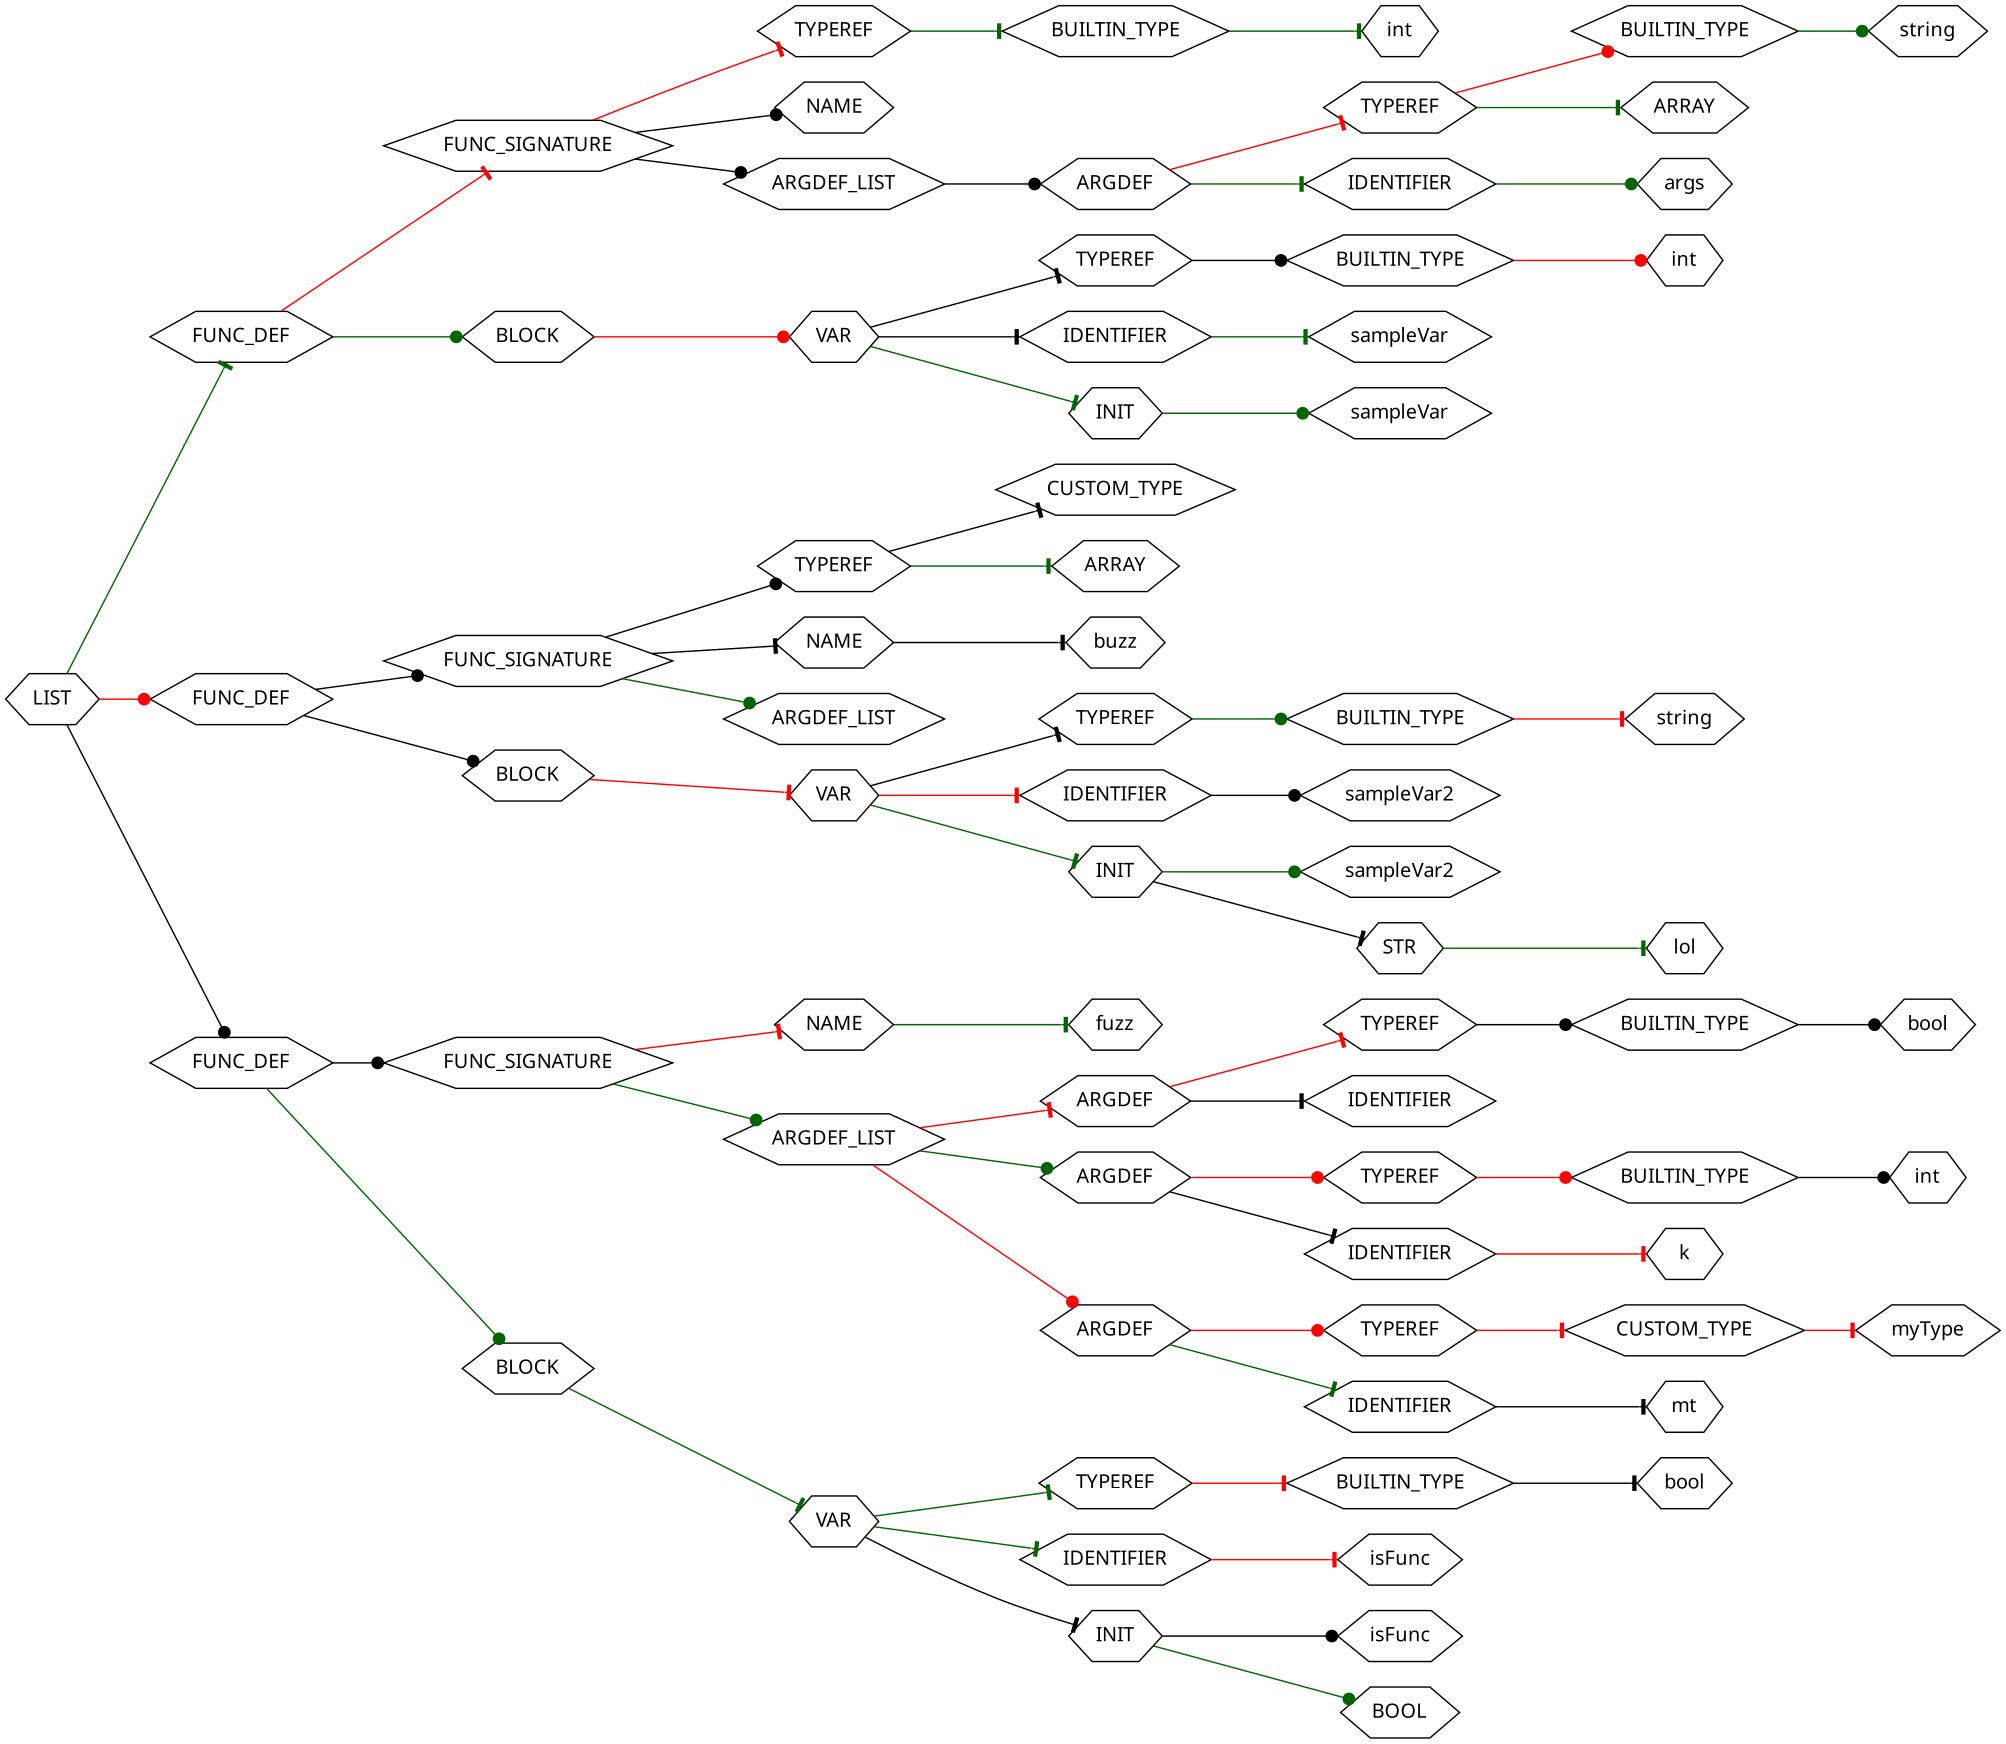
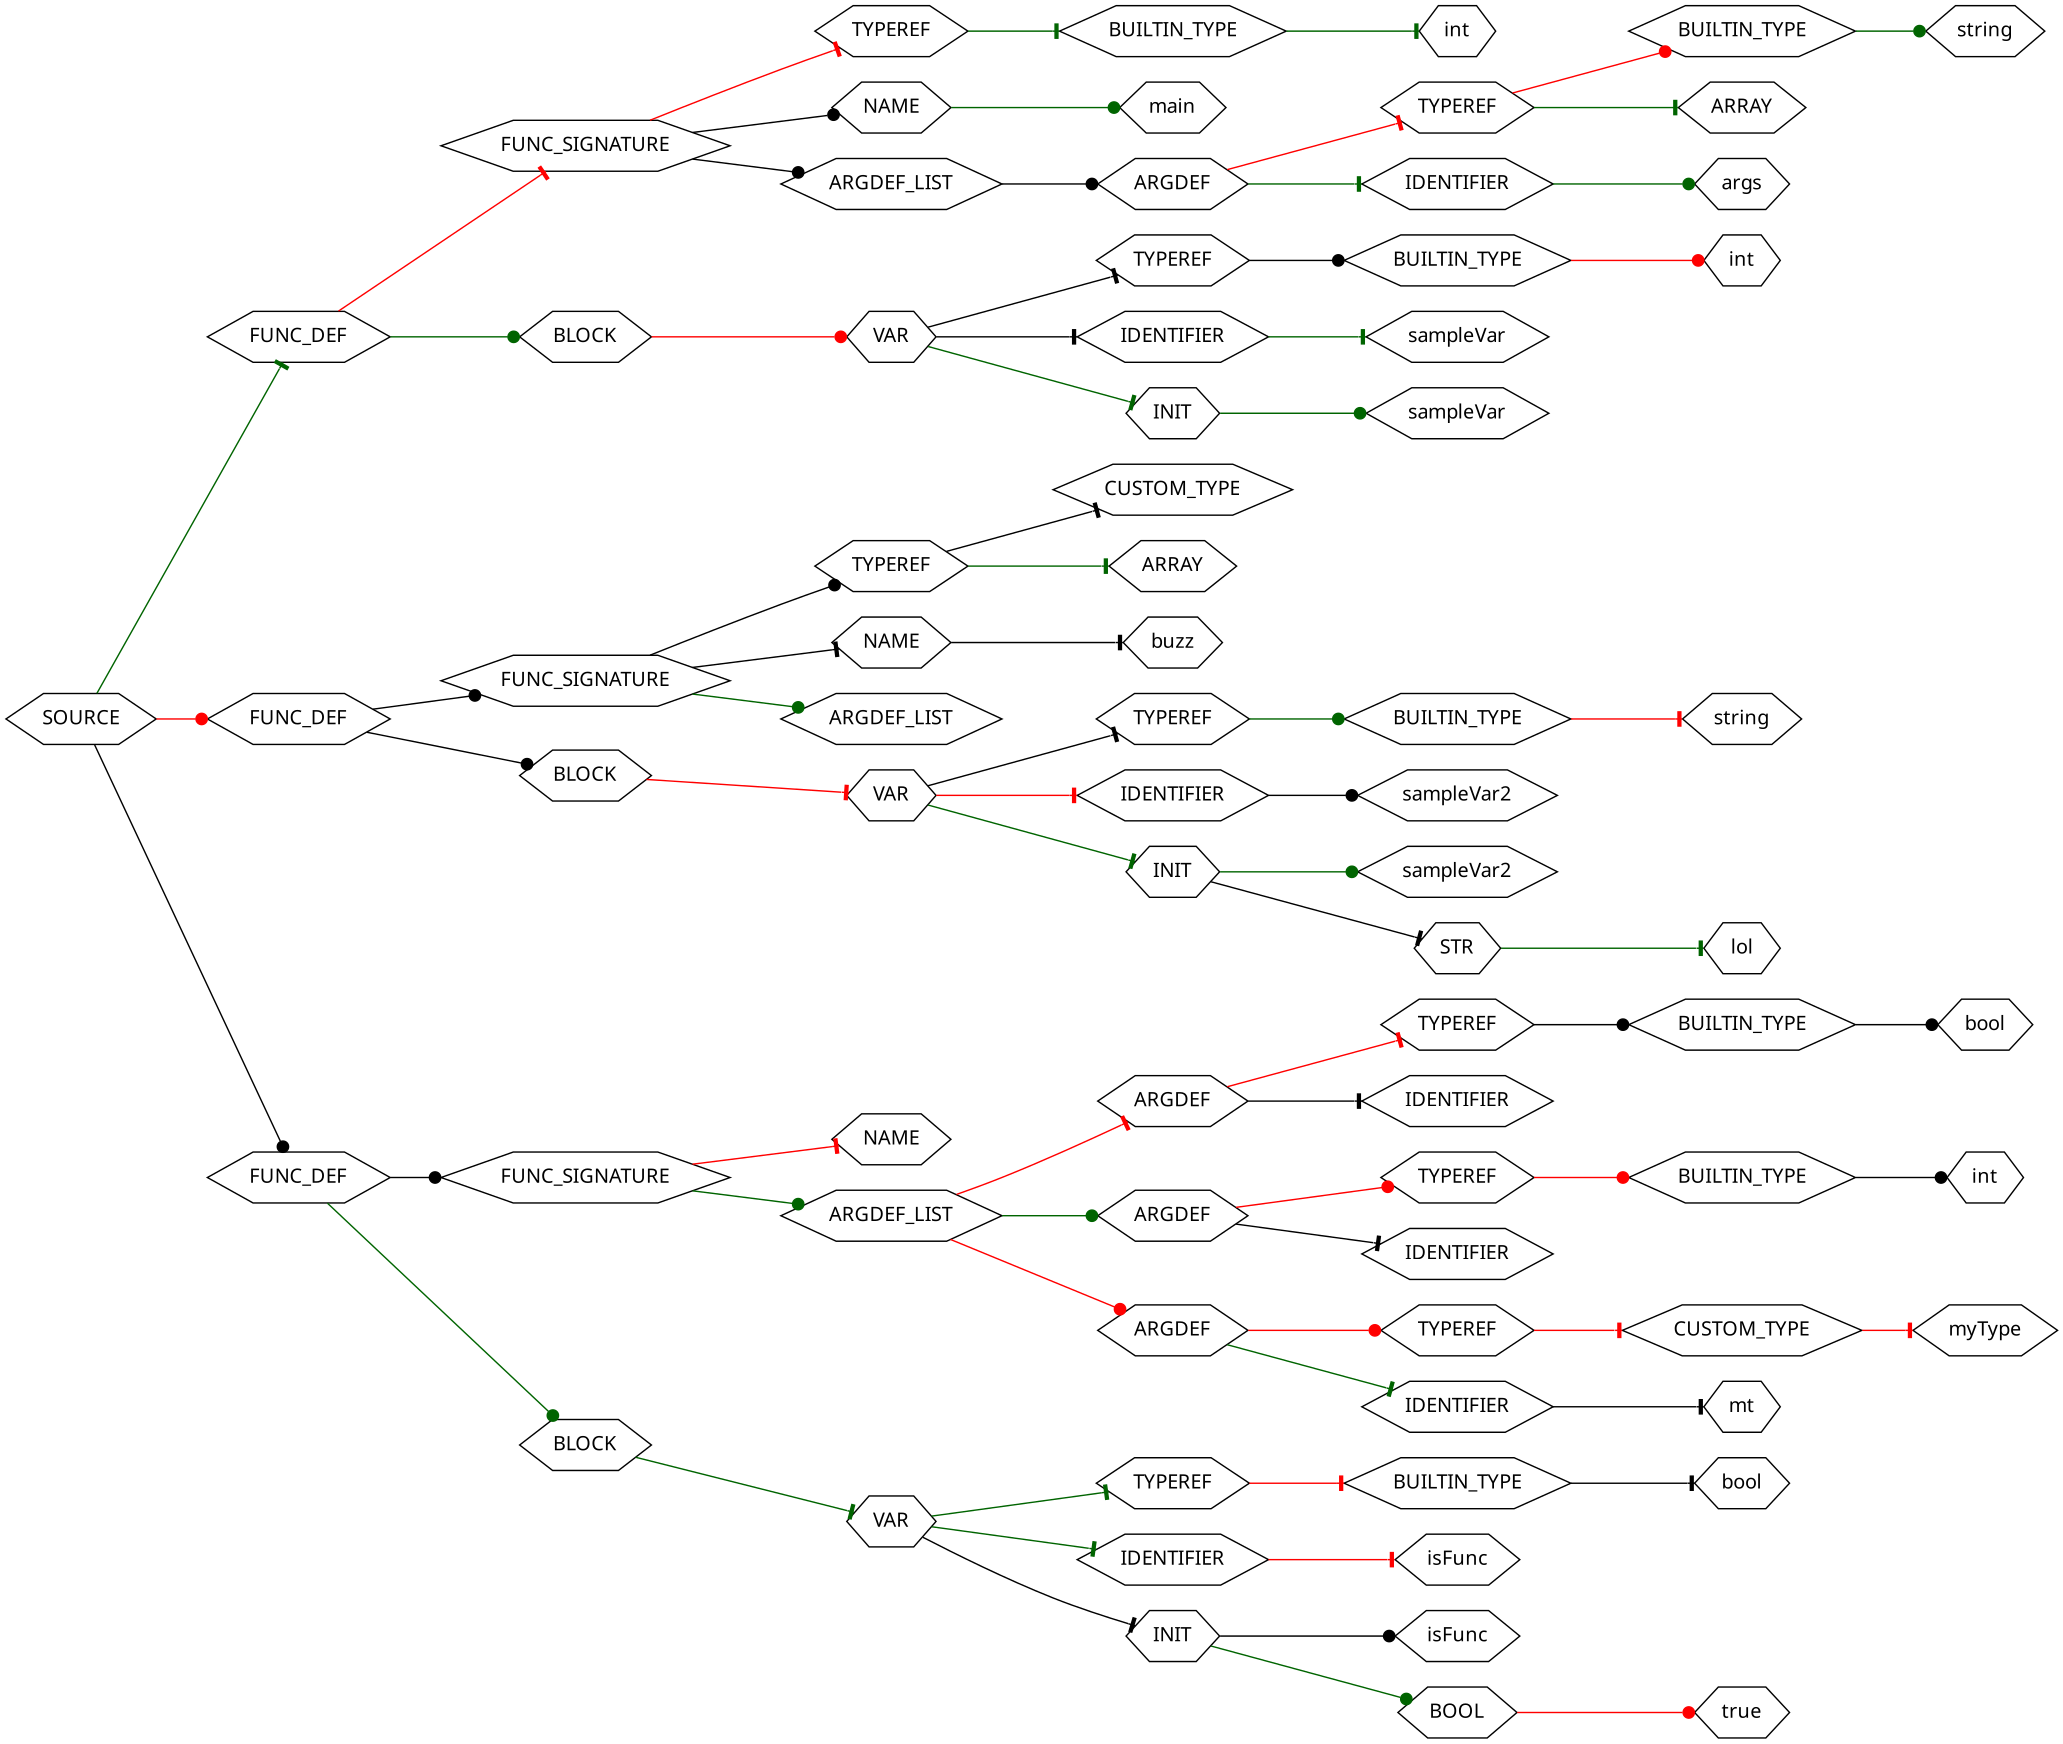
node "main": added
node "LIST": label "LIST" -> "SOURCE"
node "fuzz": removed
node "k": removed
node "true": added
